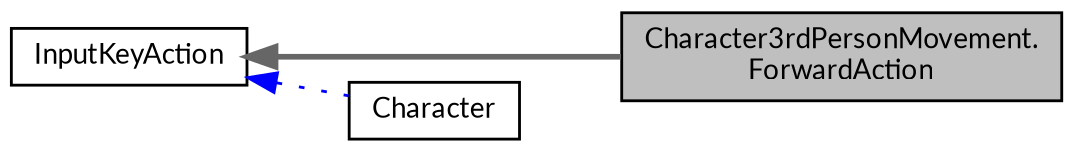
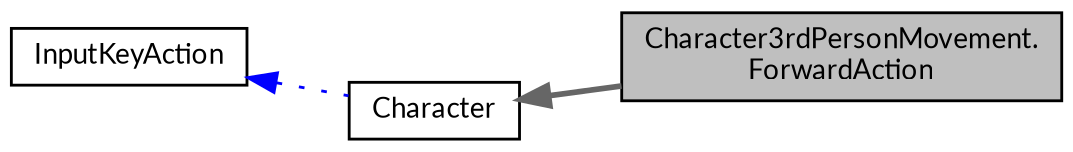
edge "Character3rdPersonMovement. ForwardAction" -> "InputKeyAction": now "Character3rdPersonMovement. ForwardAction" -> "Character"
